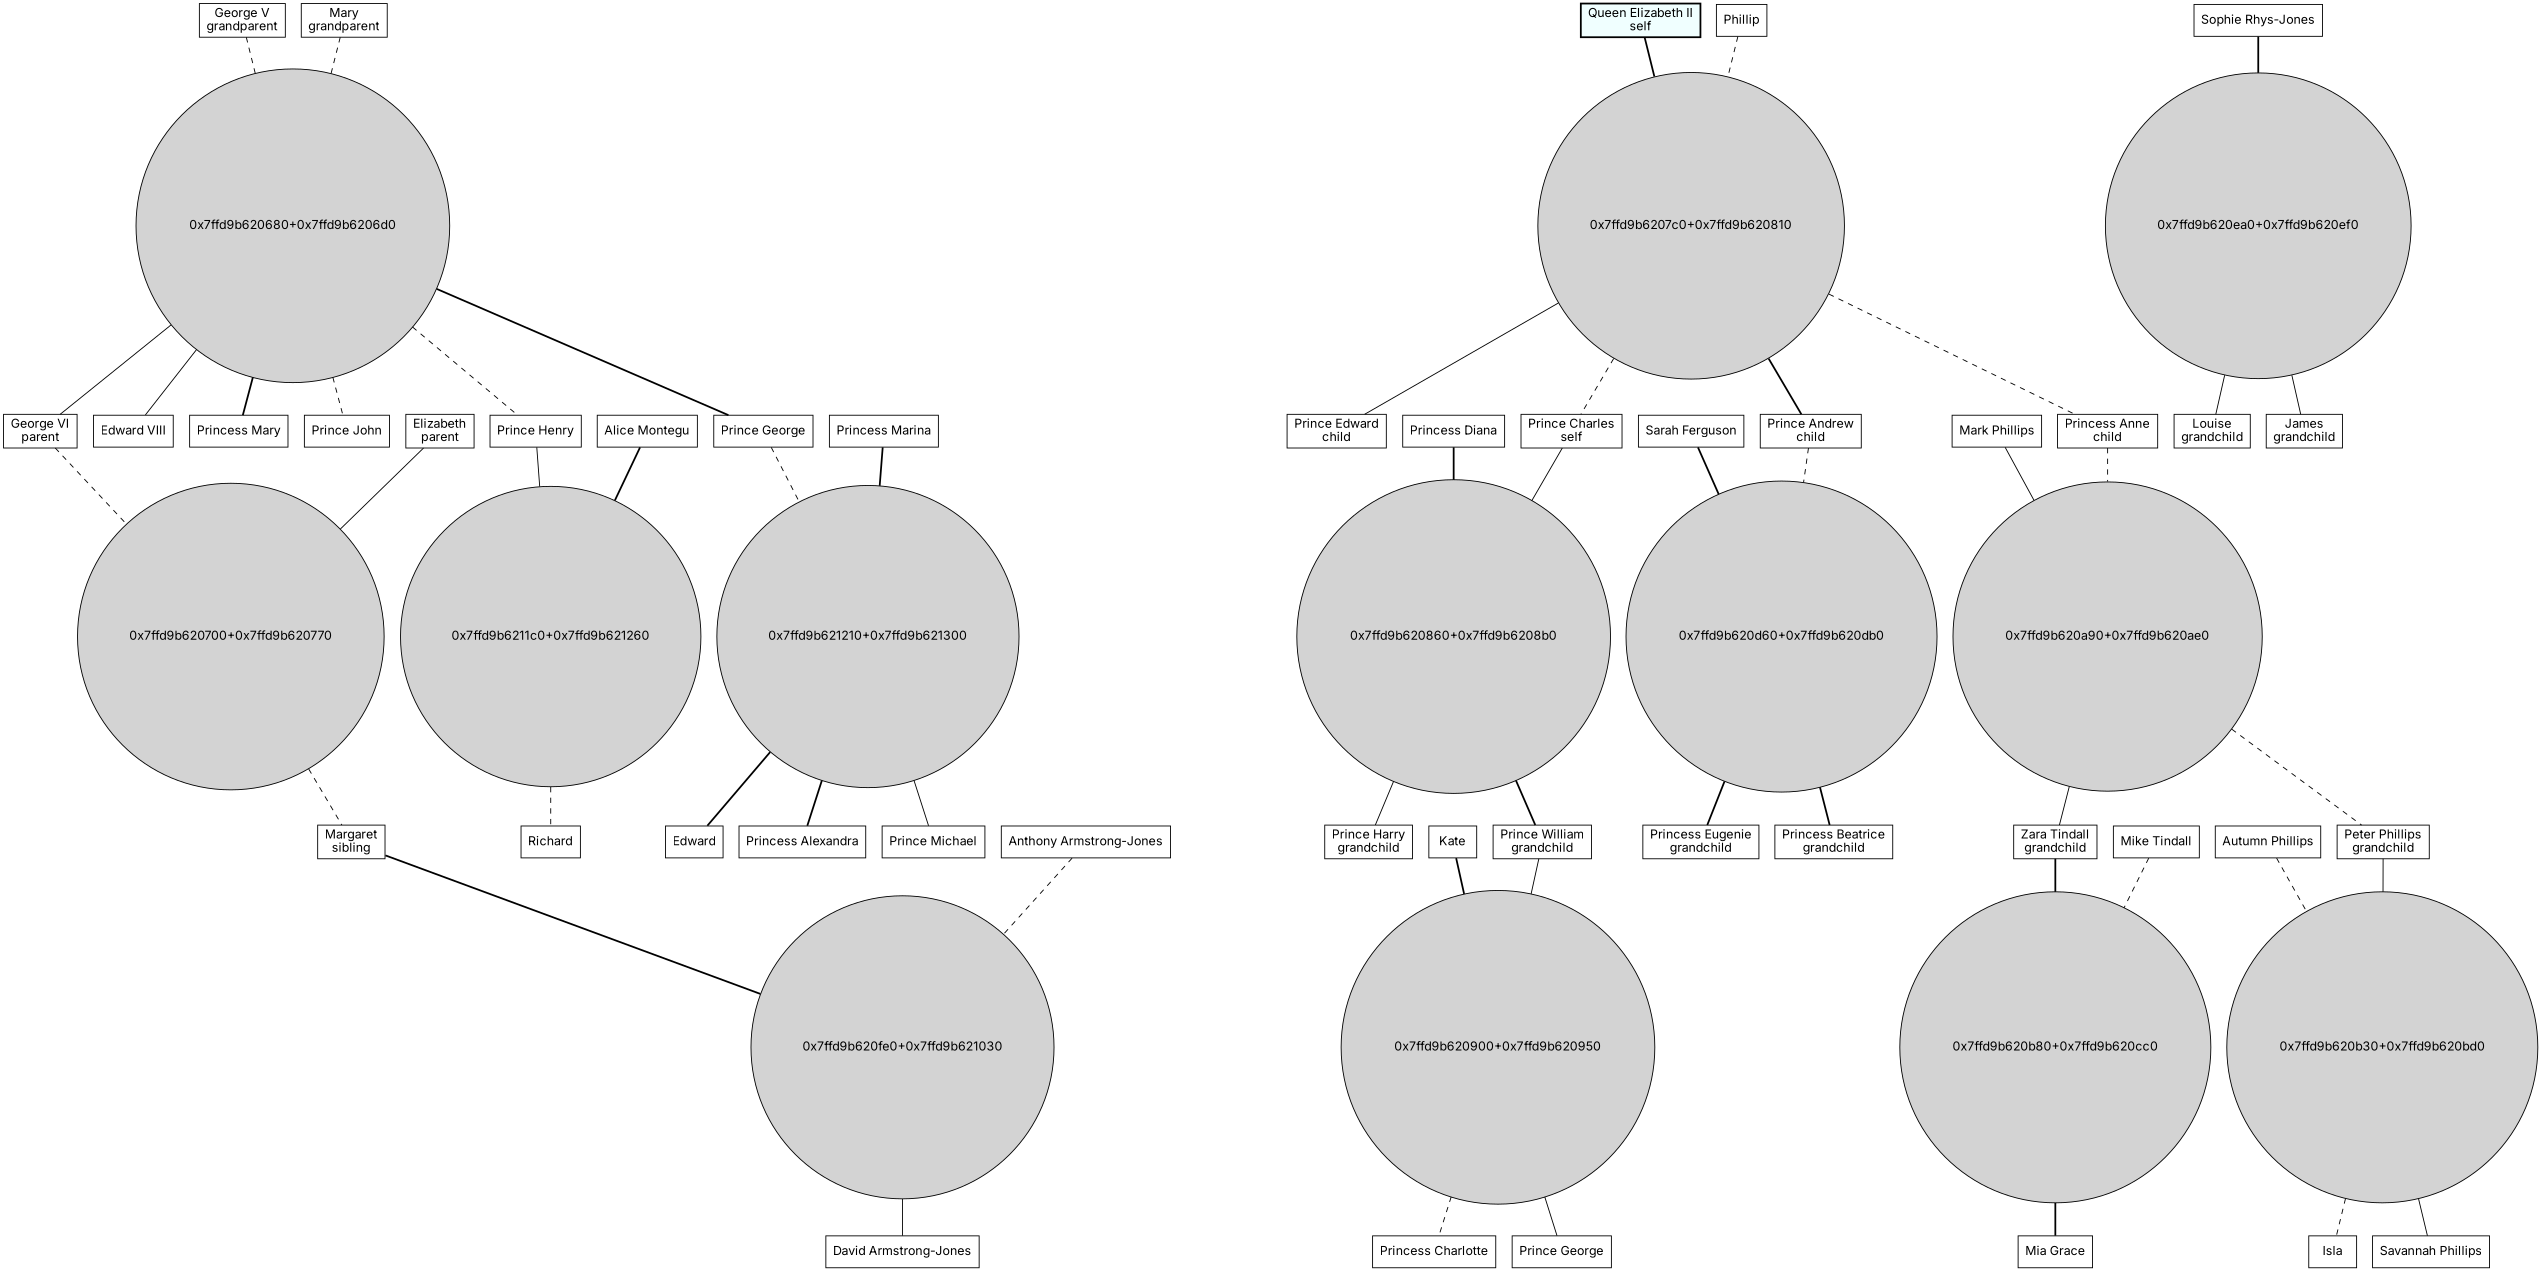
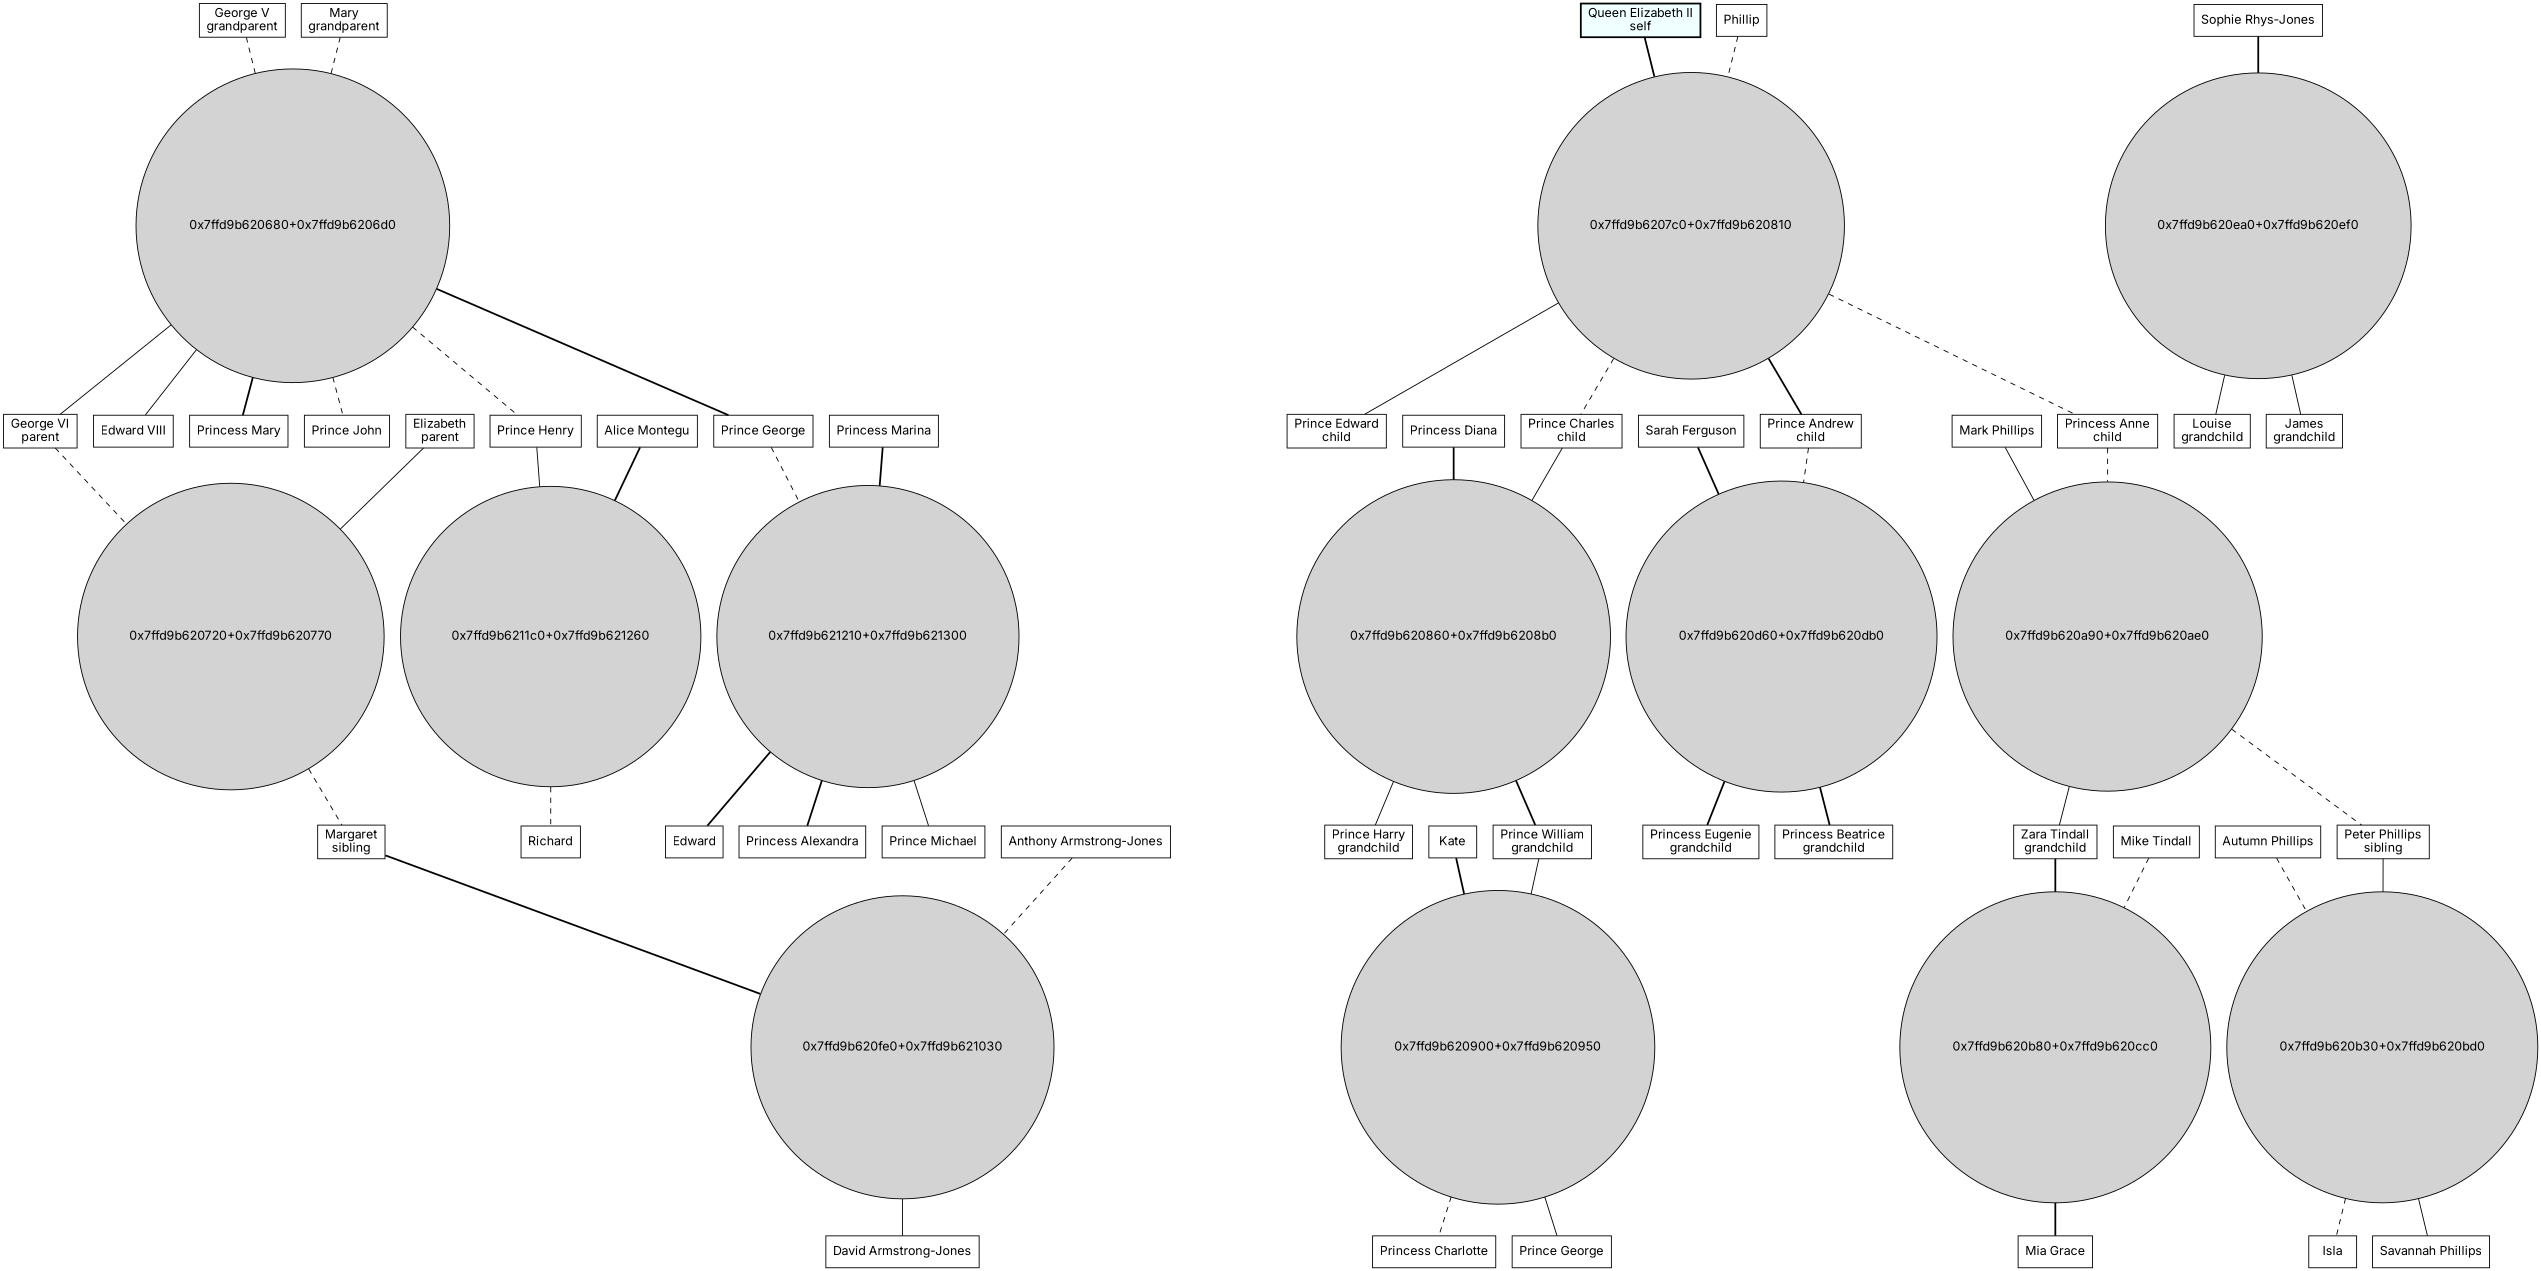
node "Prince Charles self": label "Prince Charles self" -> "Prince Charles child"
node "0x7ffd9b620700+0x7ffd9b620770": label "0x7ffd9b620700+0x7ffd9b620770" -> "0x7ffd9b620720+0x7ffd9b620770"
node "Peter Phillips grandchild": label "Peter Phillips grandchild" -> "Peter Phillips sibling"
